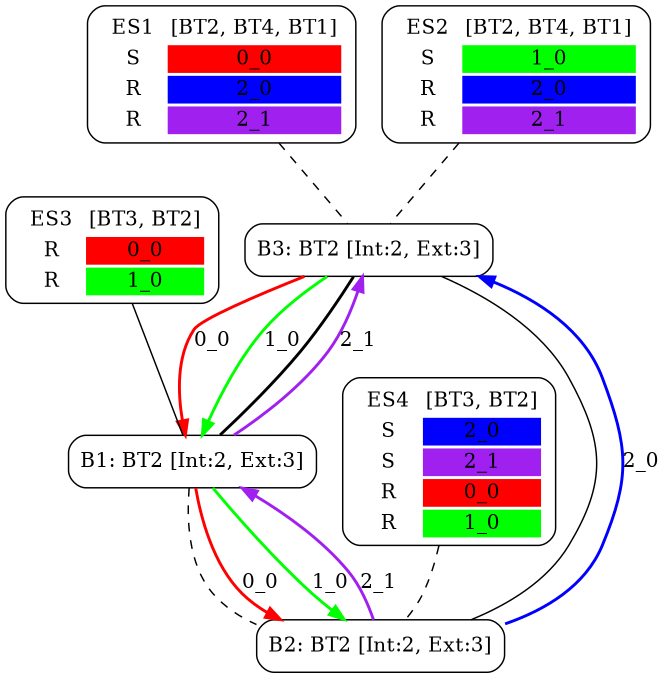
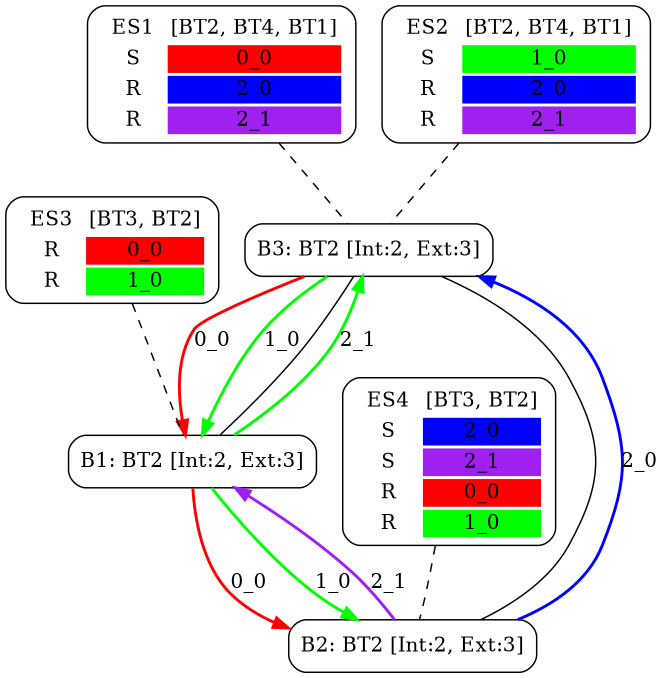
edge "B3: BT2 [Int:2, Ext:3]" -- "B1: BT2 [Int:2, Ext:3]": style bold -> solid
edge "ES3" -- "B1: BT2 [Int:2, Ext:3]": style solid -> dashed
edge "B1: BT2 [Int:2, Ext:3]" -> "B3: BT2 [Int:2, Ext:3]": color purple -> green
edge "B1: BT2 [Int:2, Ext:3]" -- "B2: BT2 [Int:2, Ext:3]": removed
